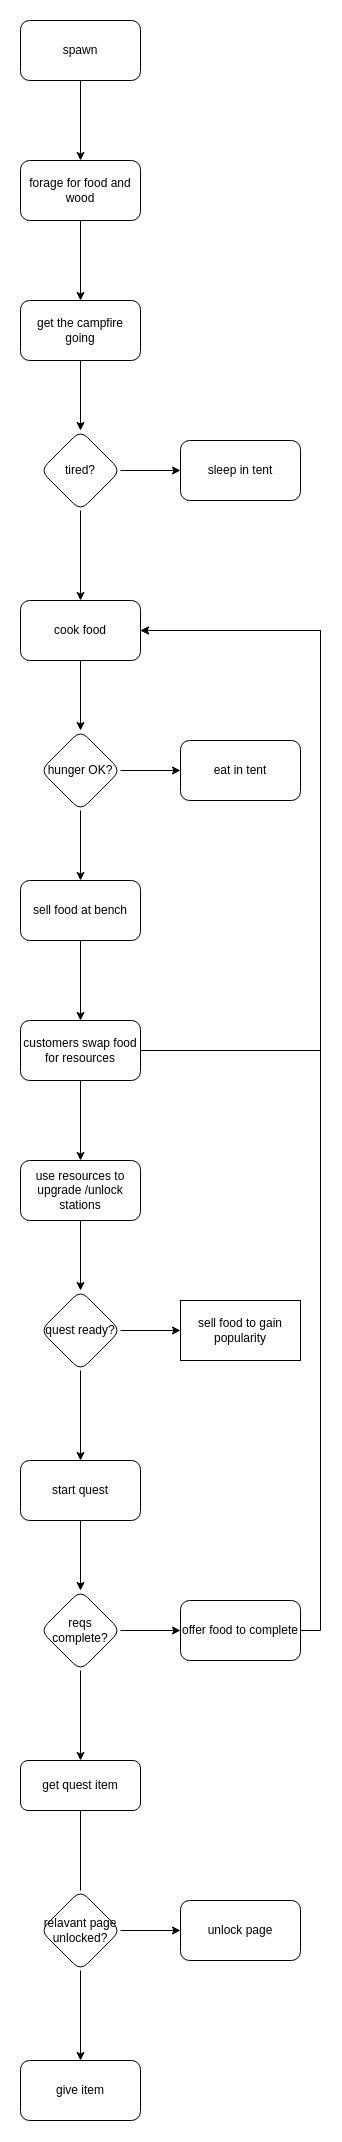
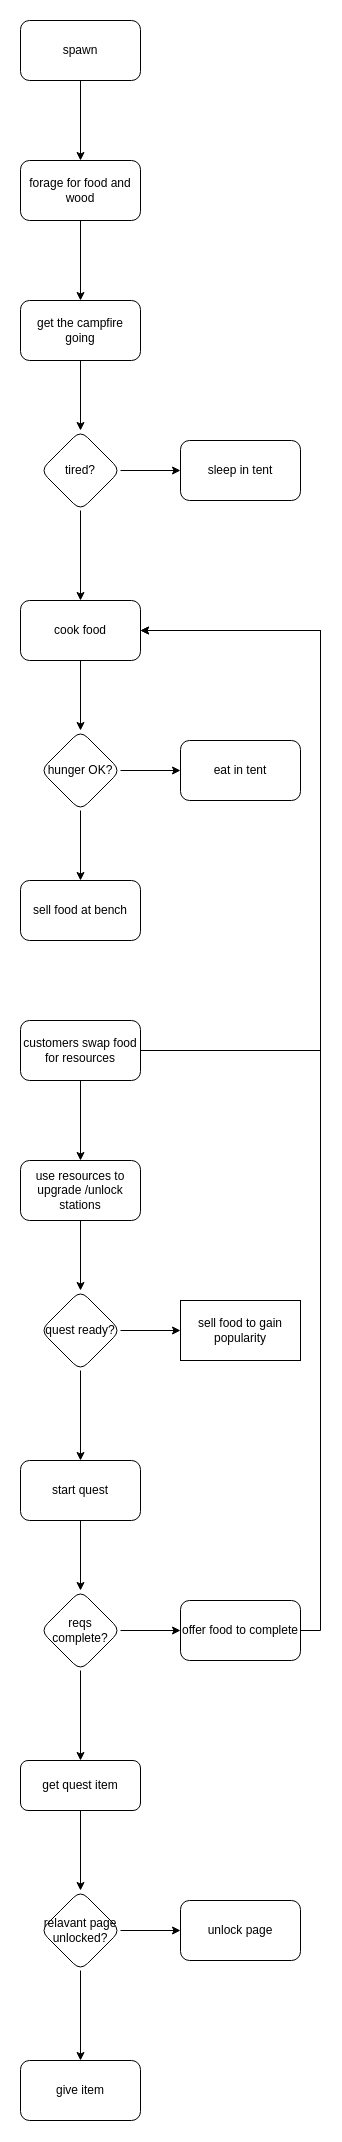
edge "sell food at bench" -> "customers swap food for resources": removed
edge "get quest item" -- "relavant page unlocked?": arrowhead none -> classic
